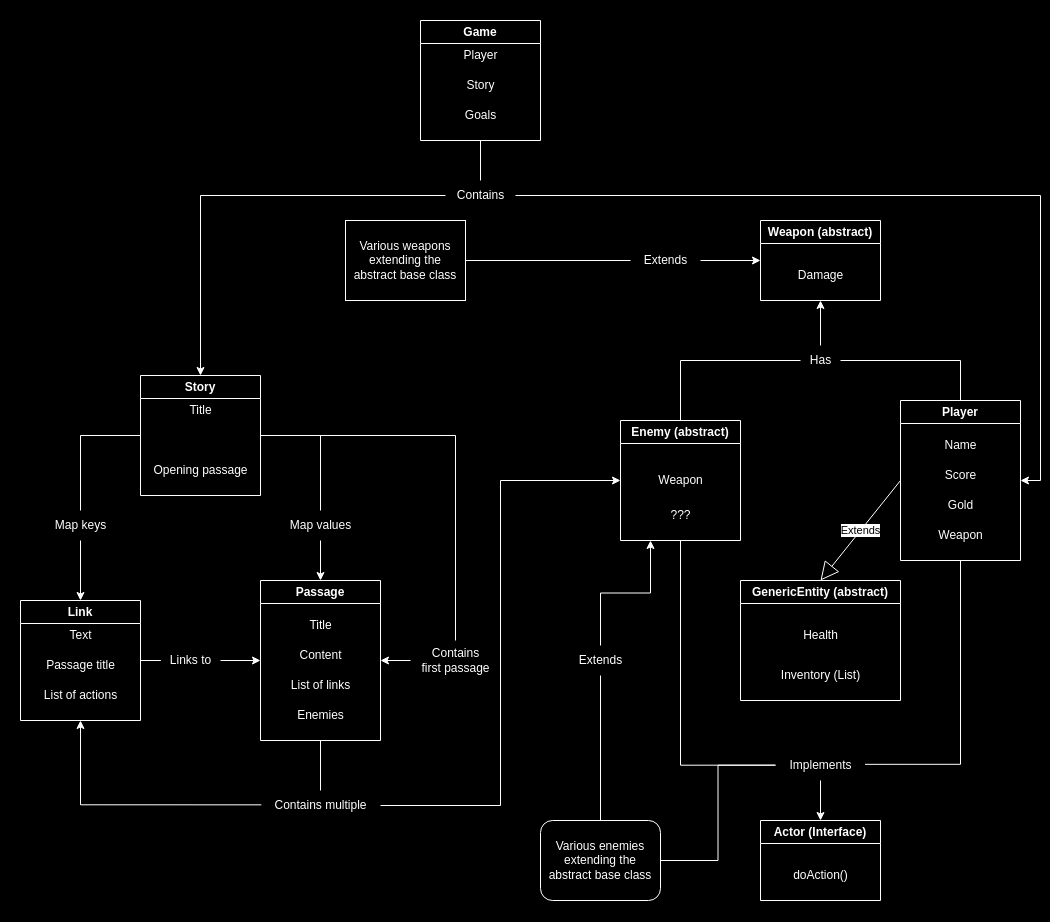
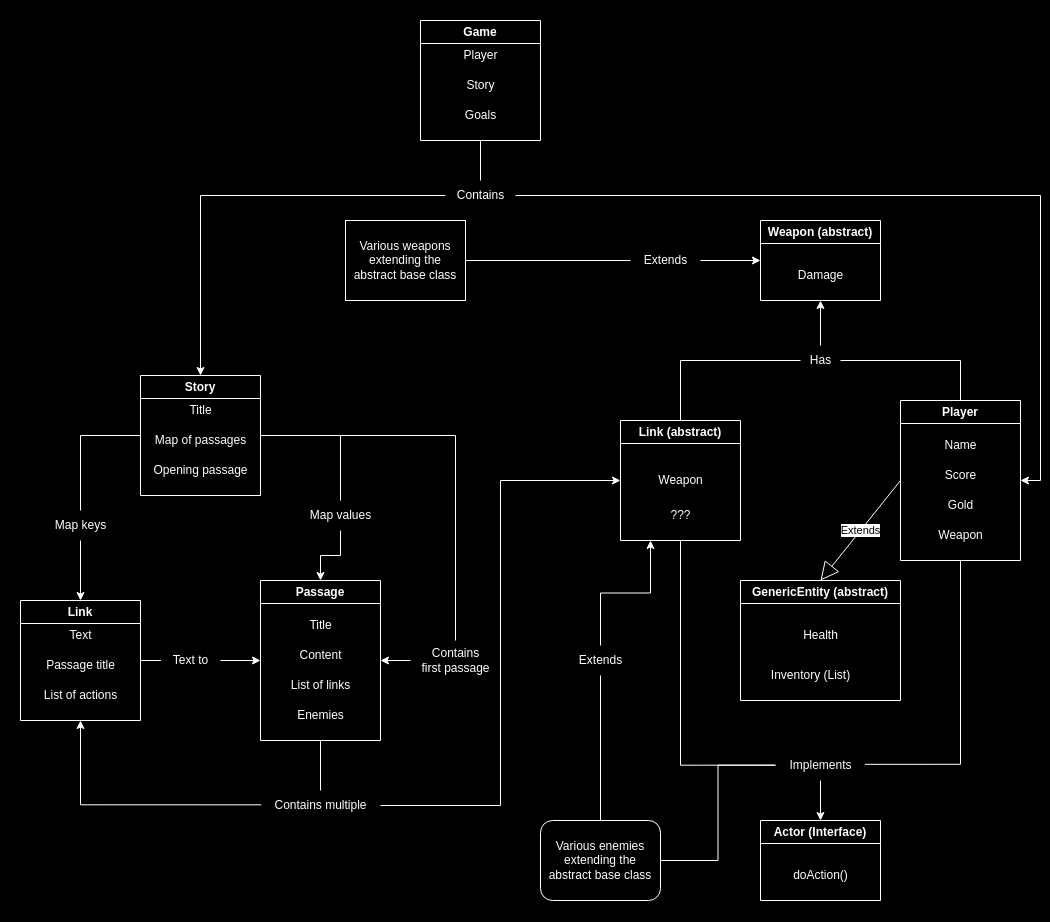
node "Enemy (abstract)": label "Enemy (abstract)" -> "Link (abstract)"
node "Map of passages": added
node "Map values": moved (321, 526) -> (341, 516)
node "Links to": label "Links to" -> "Text to"
node "Inventory (List)": moved (821, 676) -> (811, 676)
